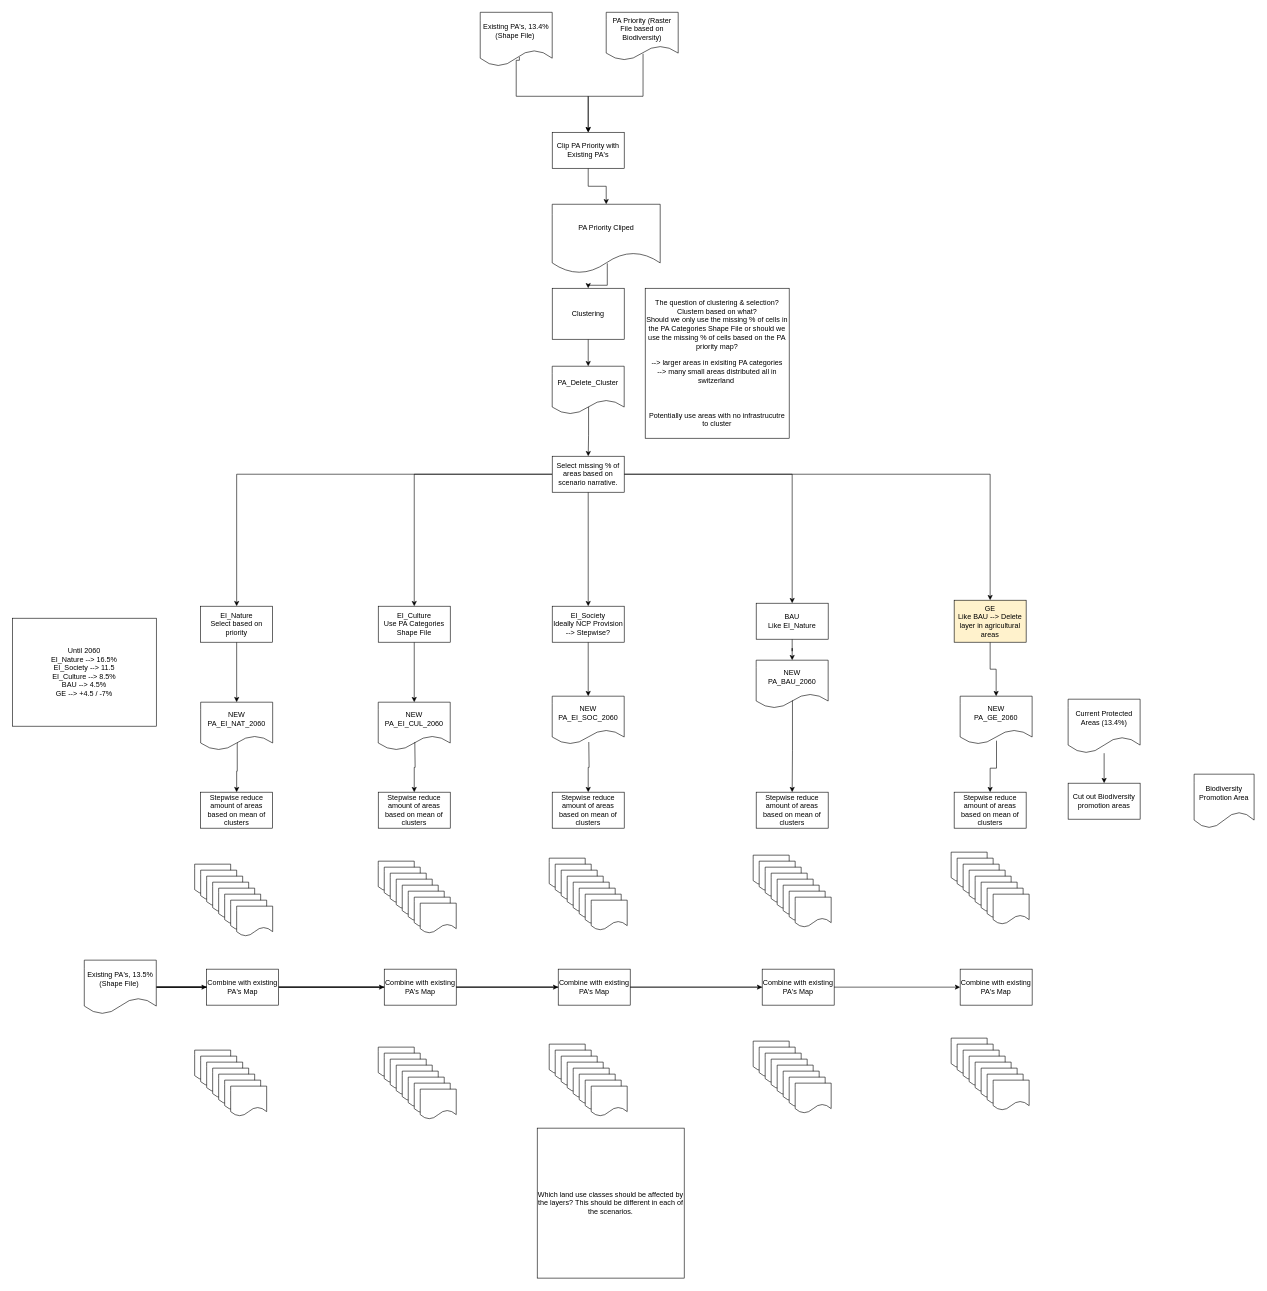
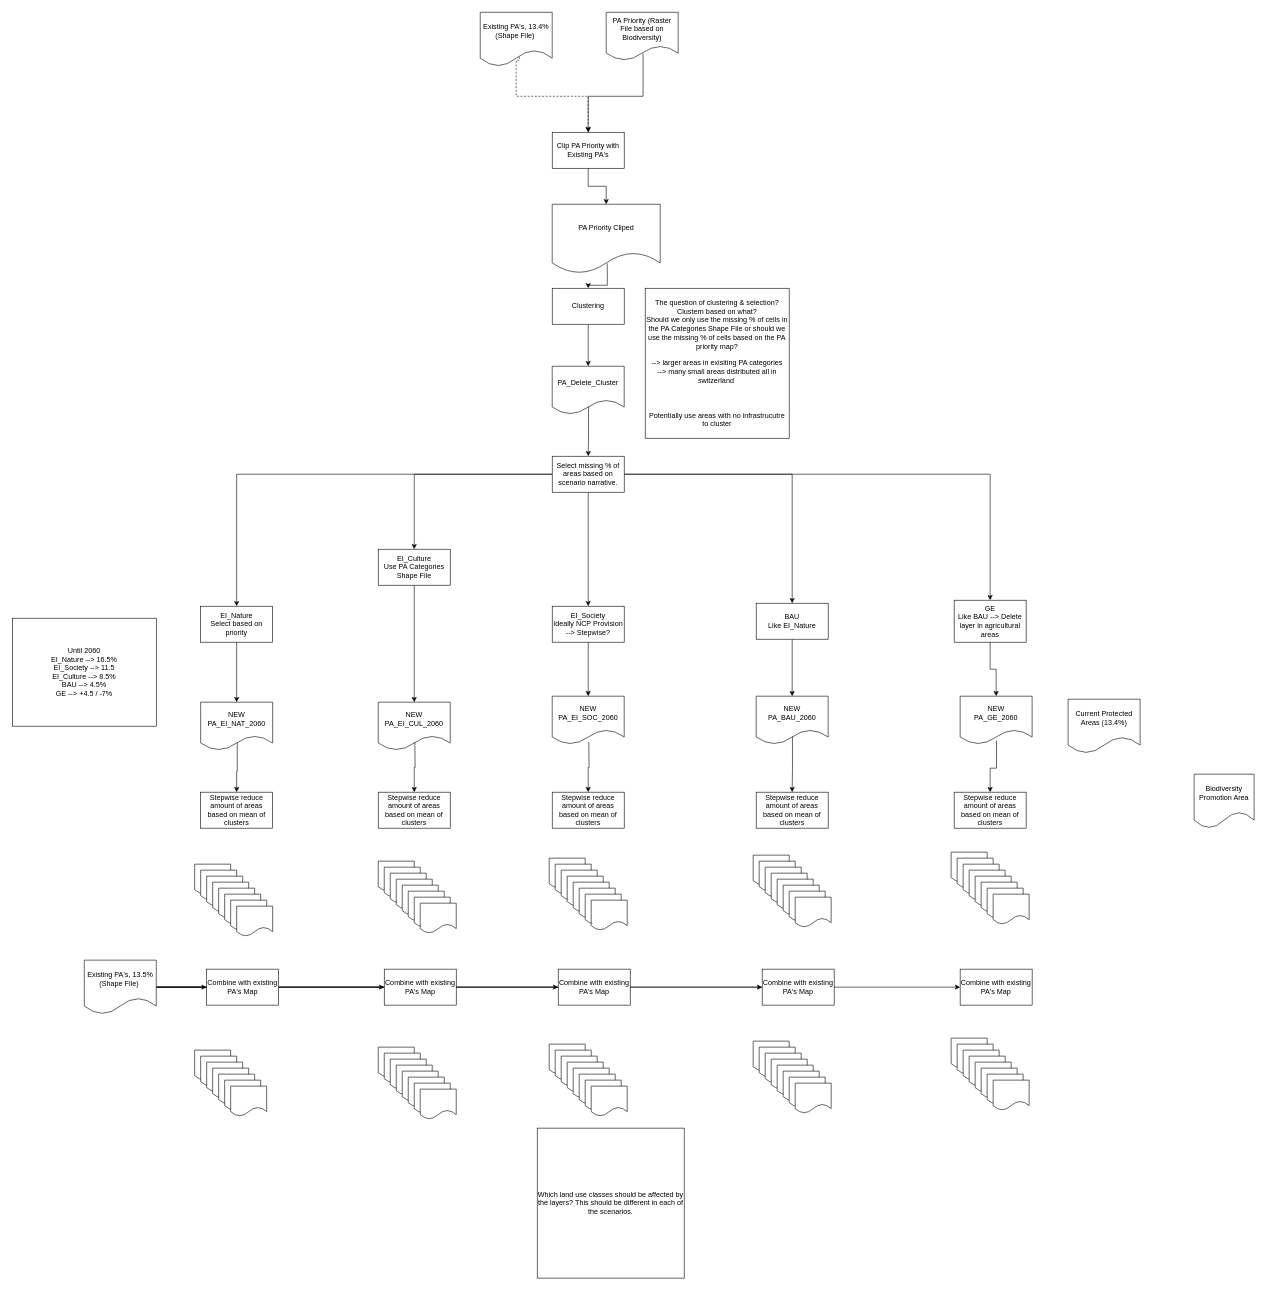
edge "Existing PA's, 13.4% (Shape File)" -> "Clip PA Priority with Existing PA's": style solid -> dashed
node "Clustering": size 72x51 -> 72x36
node "GE Like BAU --> Delete layer in agricultural areas": fillcolor #fff2cc -> #ffffff
node "EI_Culture Use PA Categories Shape File": moved (414, 624) -> (414, 567)
node "NEW PA_BAU_2060": moved (792, 684) -> (792, 720)
edge "Current Protected Areas (13.4%)" -> "Cut out Biodiversity promotion areas": removed
node "Cut out Biodiversity promotion areas": removed
